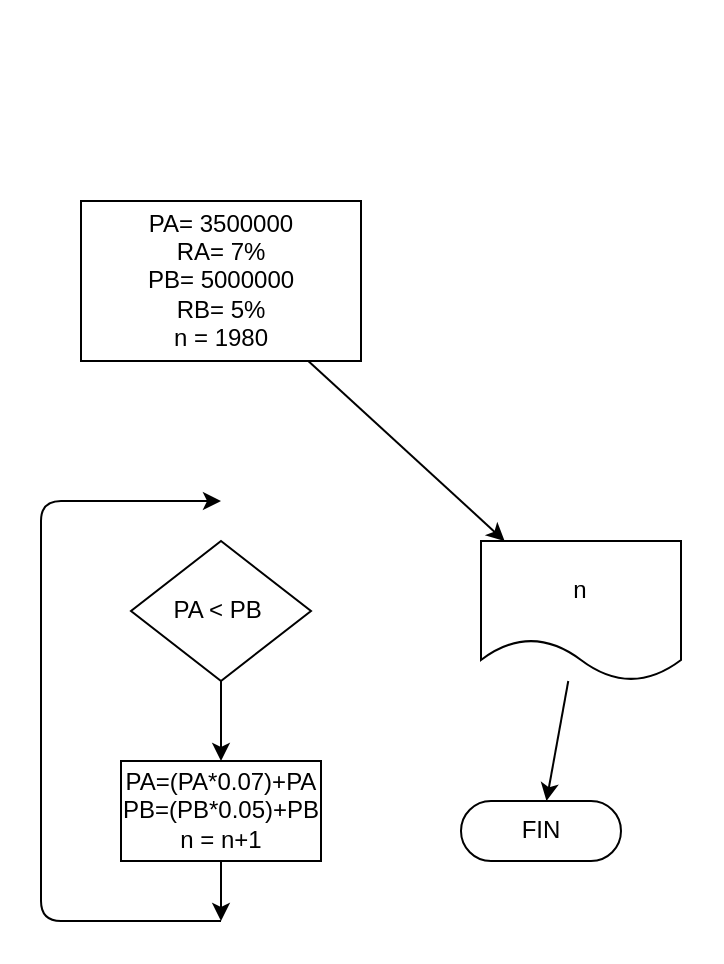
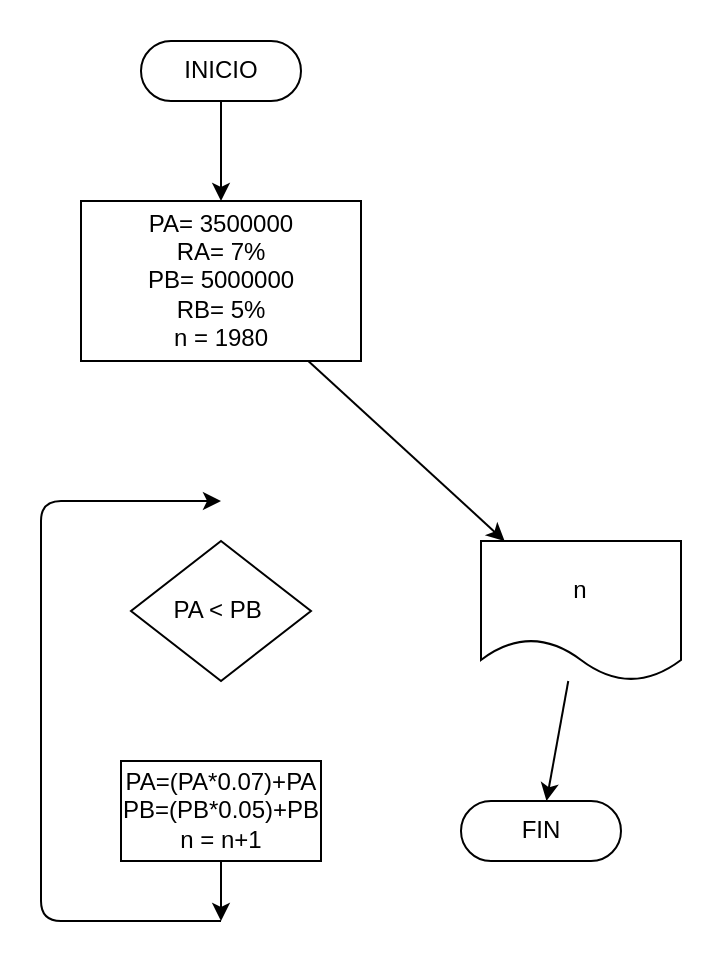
node "INICIO": added
edge "INICIO" -> "PA= 3500000 RA= 7% PB= 5000000 RB= 5% n = 1980": added
edge "PA < PB" -> "PA=(PA*0.07)+PA PB=(PB*0.05)+PB n = n+1": removed
